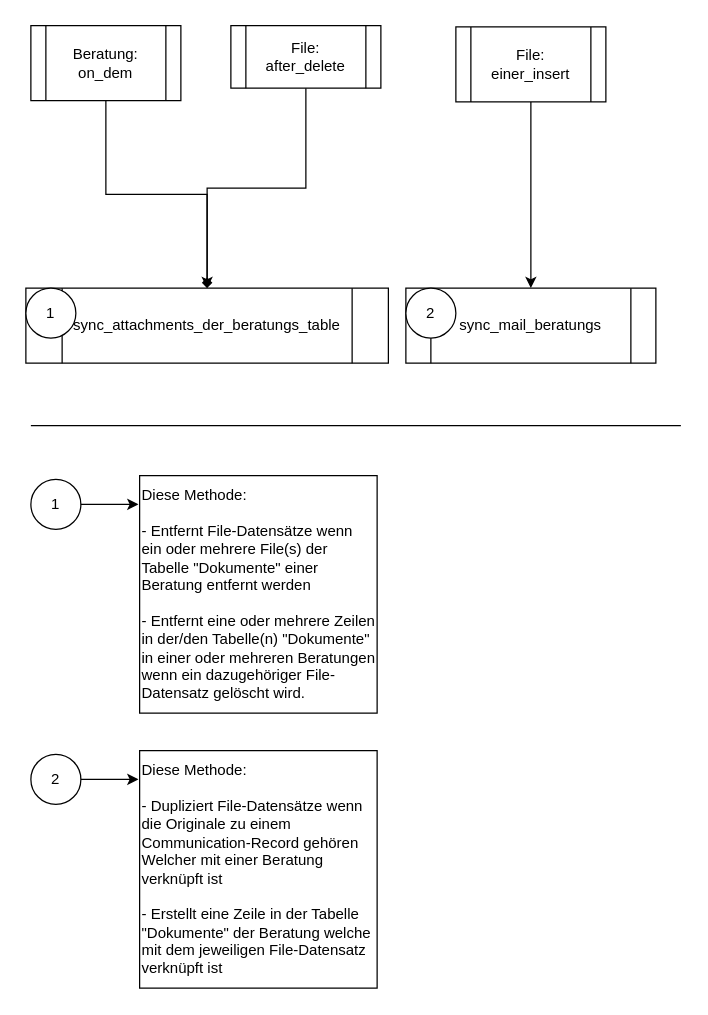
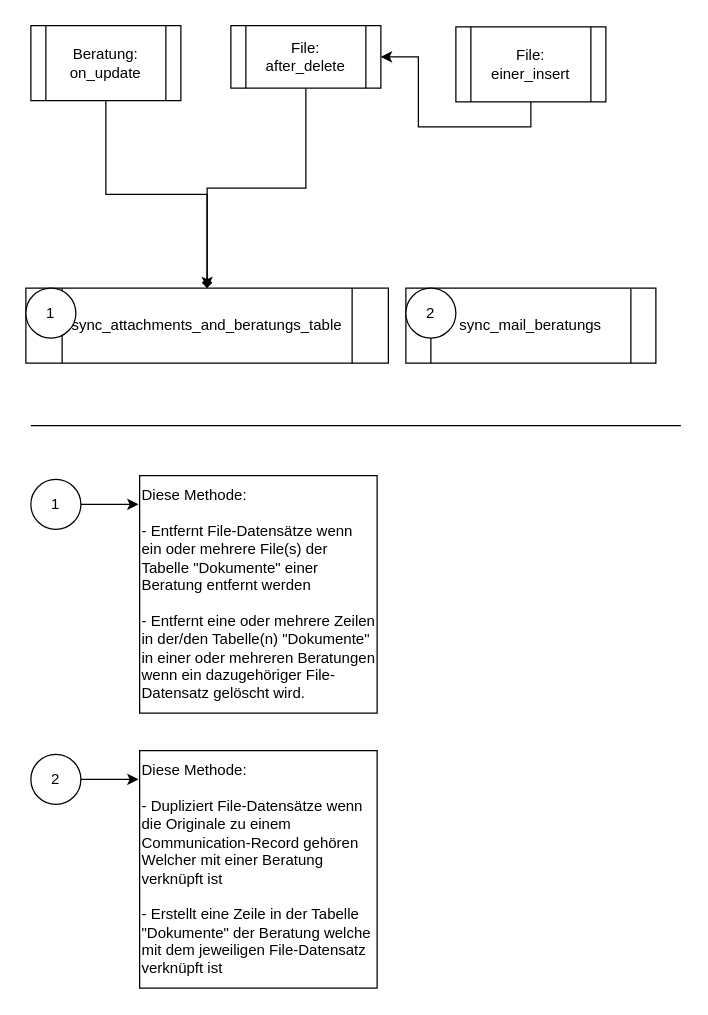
node "Beratung: on_dem": label "Beratung: on_dem" -> "Beratung: on_update"
edge "File: einer_insert" -> "sync_mail_beratungs": now "File: einer_insert" -> "File: after_delete"
node "sync_attachments_der_beratungs_table": label "sync_attachments_der_beratungs_table" -> "sync_attachments_and_beratungs_table"
